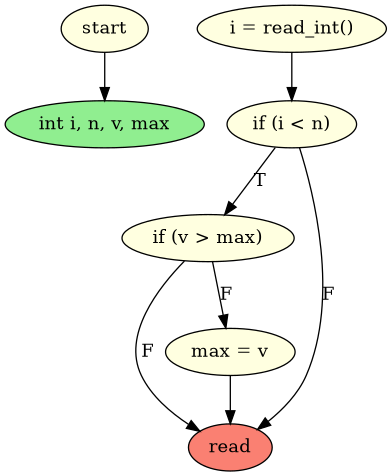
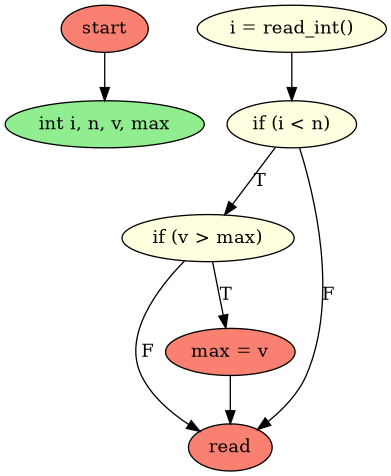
node "start": fillcolor lightyellow -> salmon
edge "if (v > max)" -> "max = v": label "F" -> "T"
node "max = v": fillcolor lightyellow -> salmon
